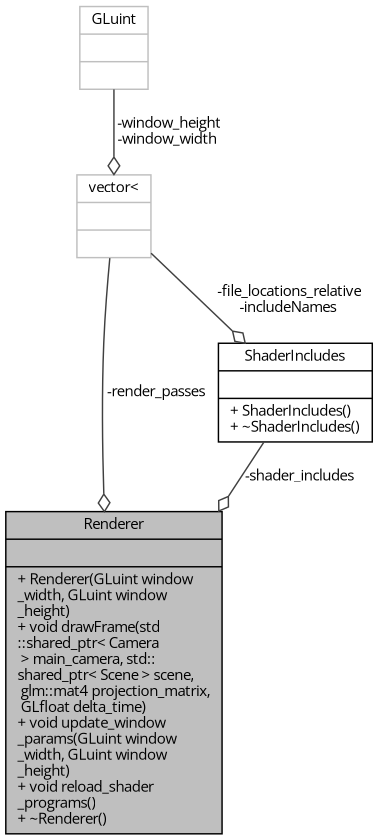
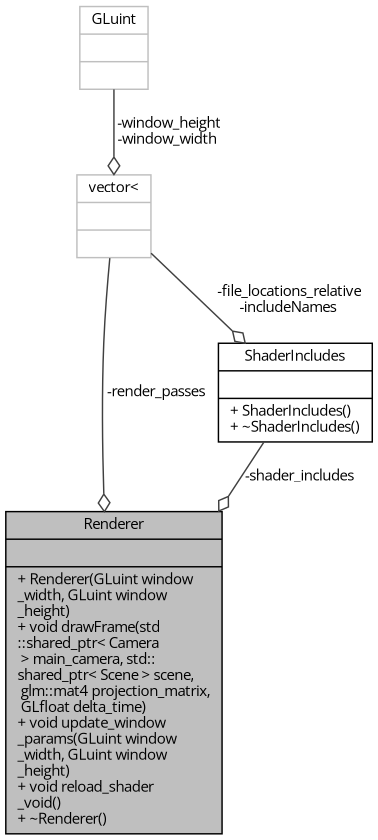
node "Renderer": text "_programs()" -> "_void()"
